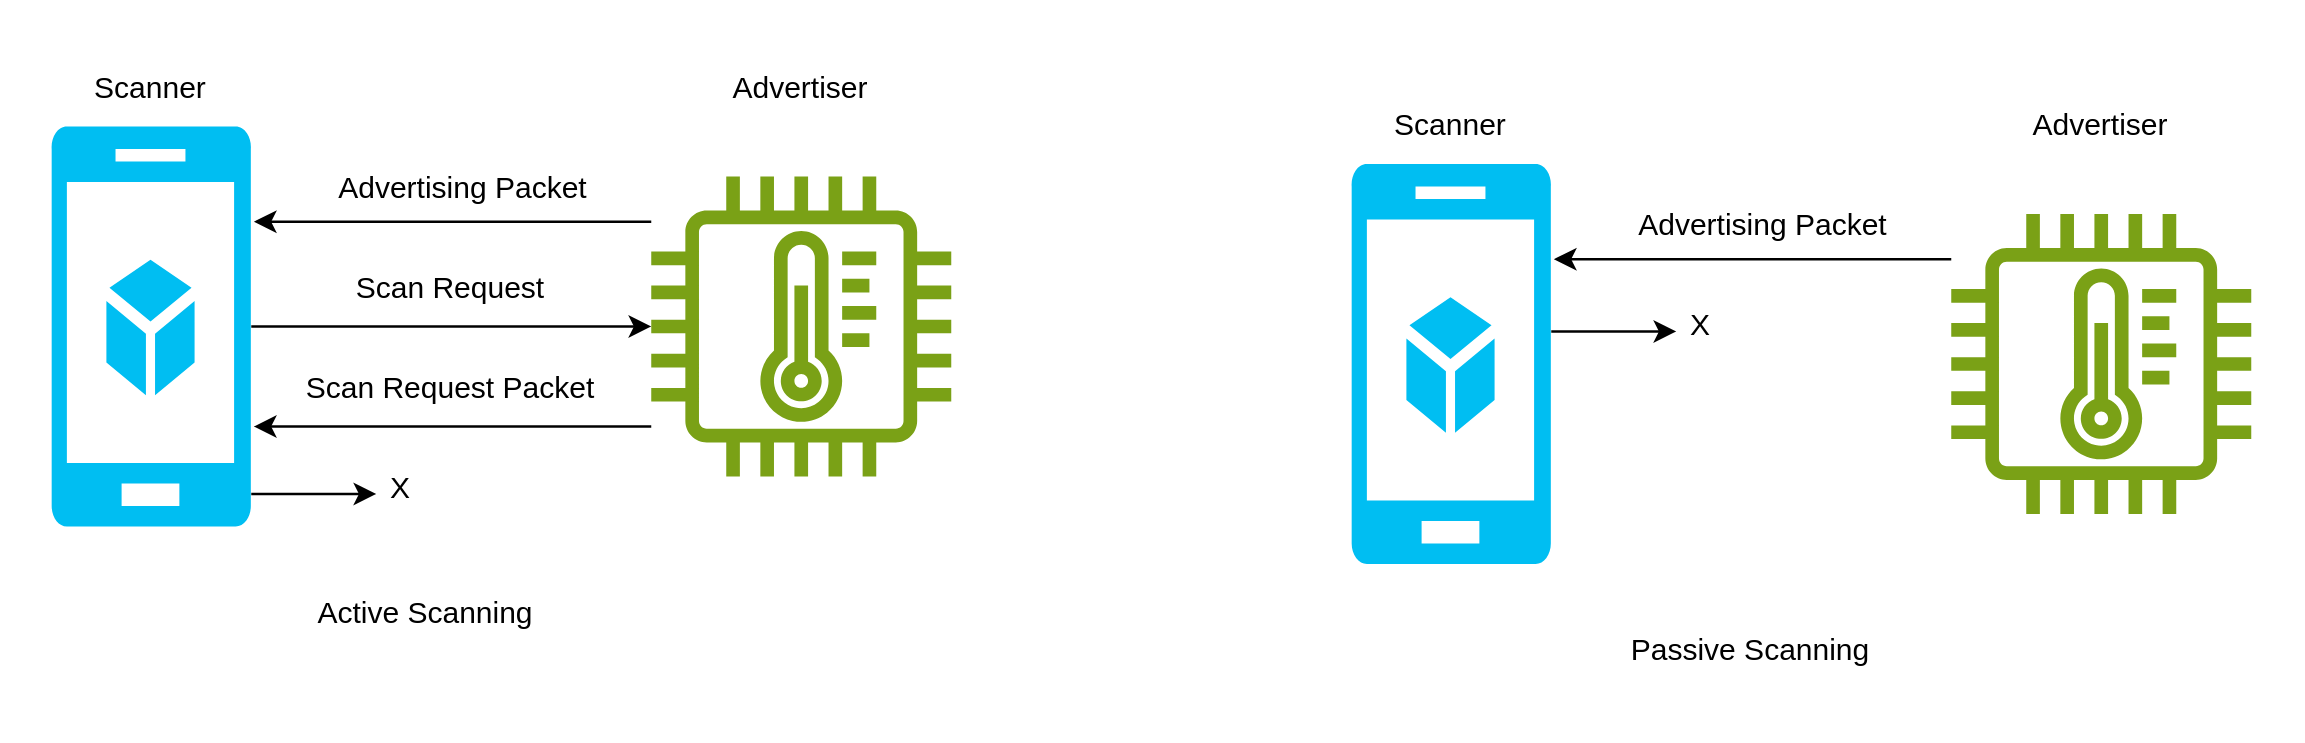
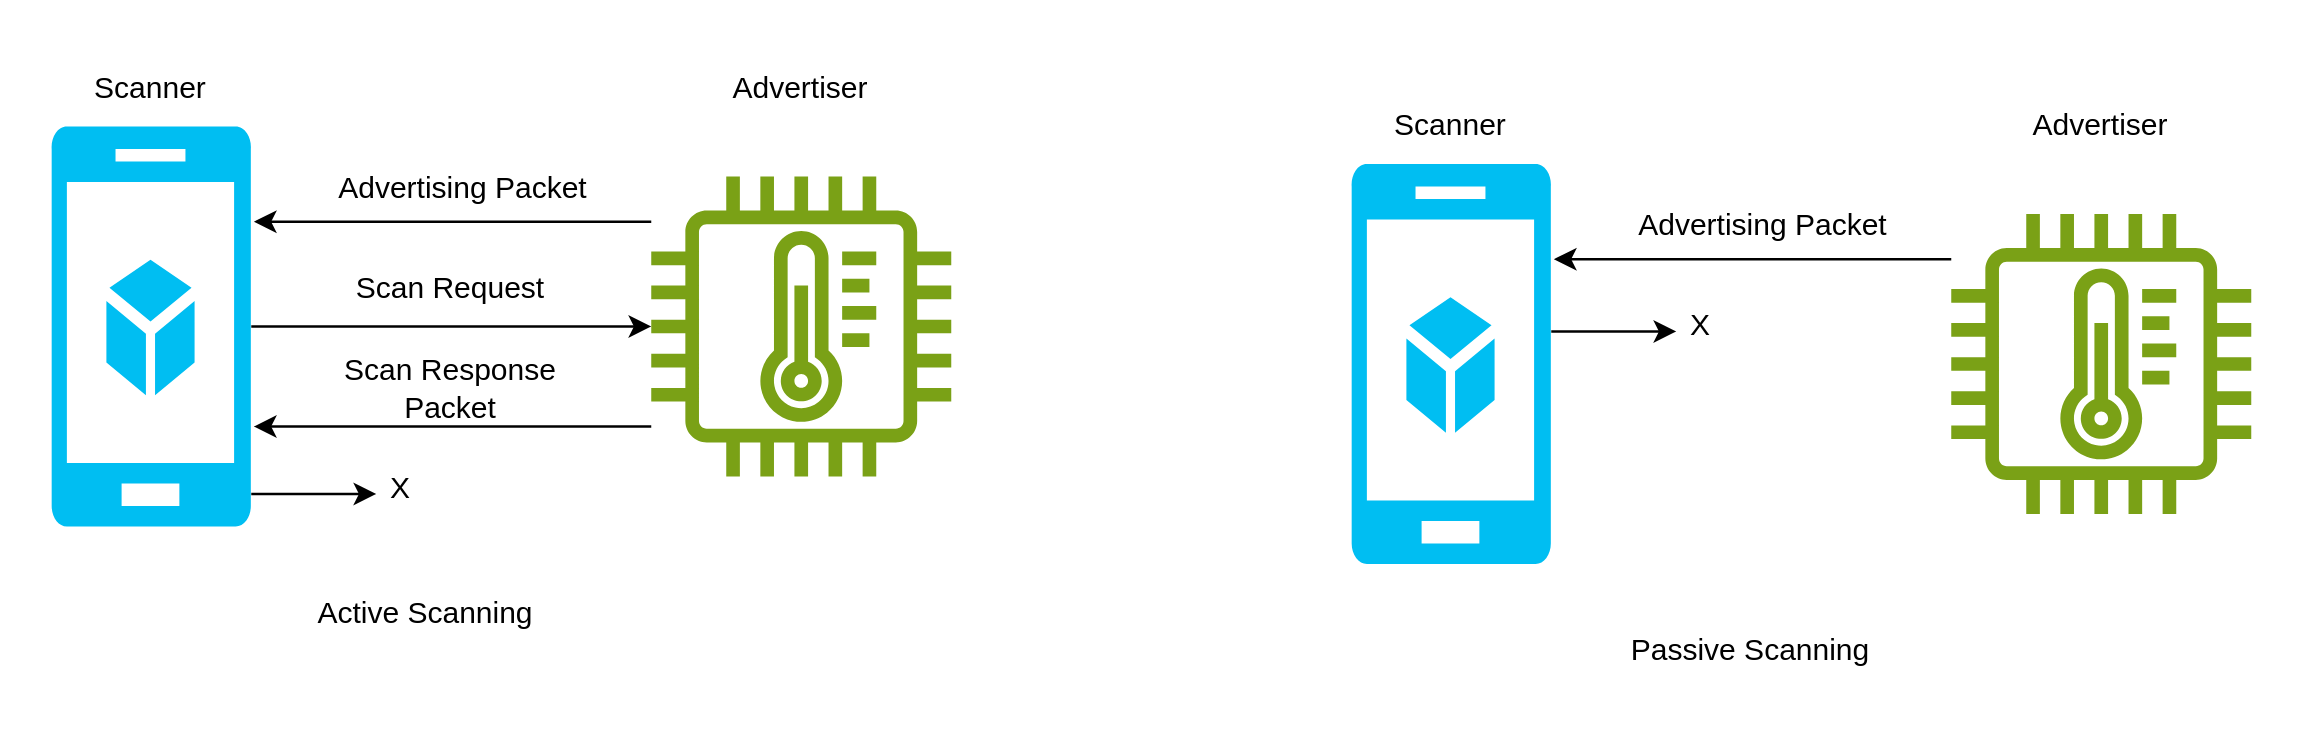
node "Scan Request Packet": label "Scan Request Packet" -> "Scan Response Packet"
